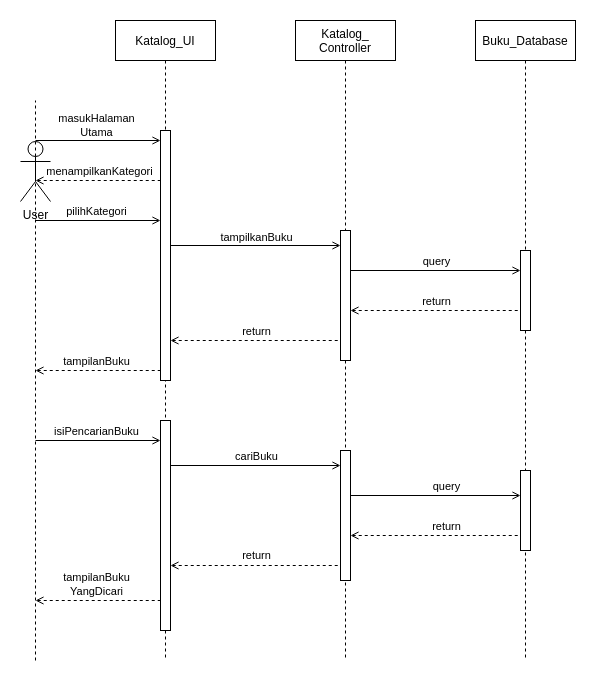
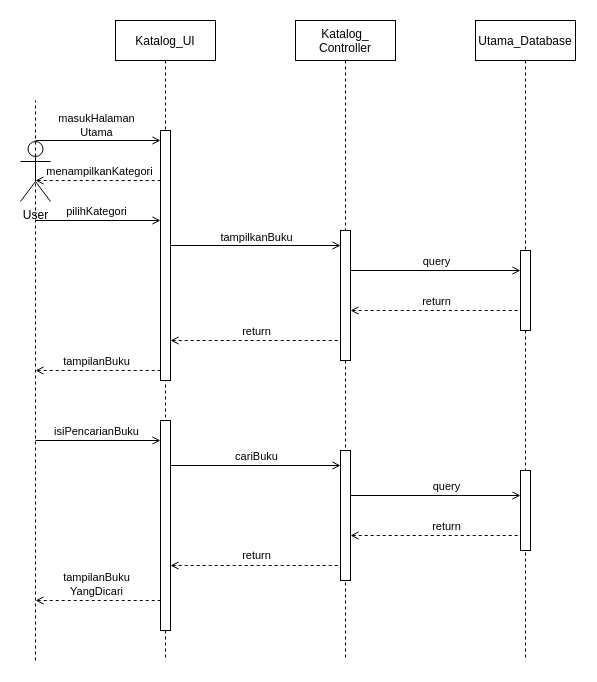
node "Buku_Database": label "Buku_Database" -> "Utama_Database"
